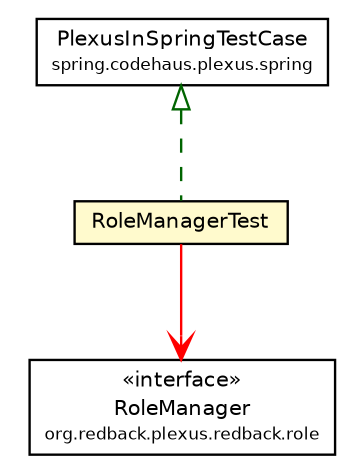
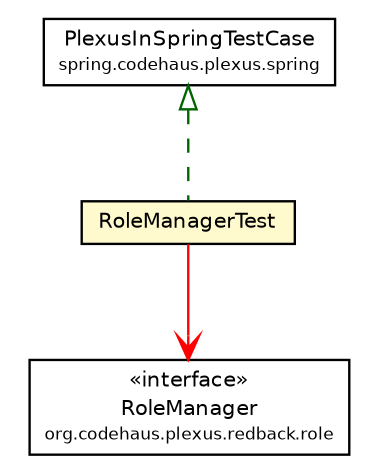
node "RoleManager": text "org.redback.plexus.redback.role" -> "org.codehaus.plexus.redback.role"
